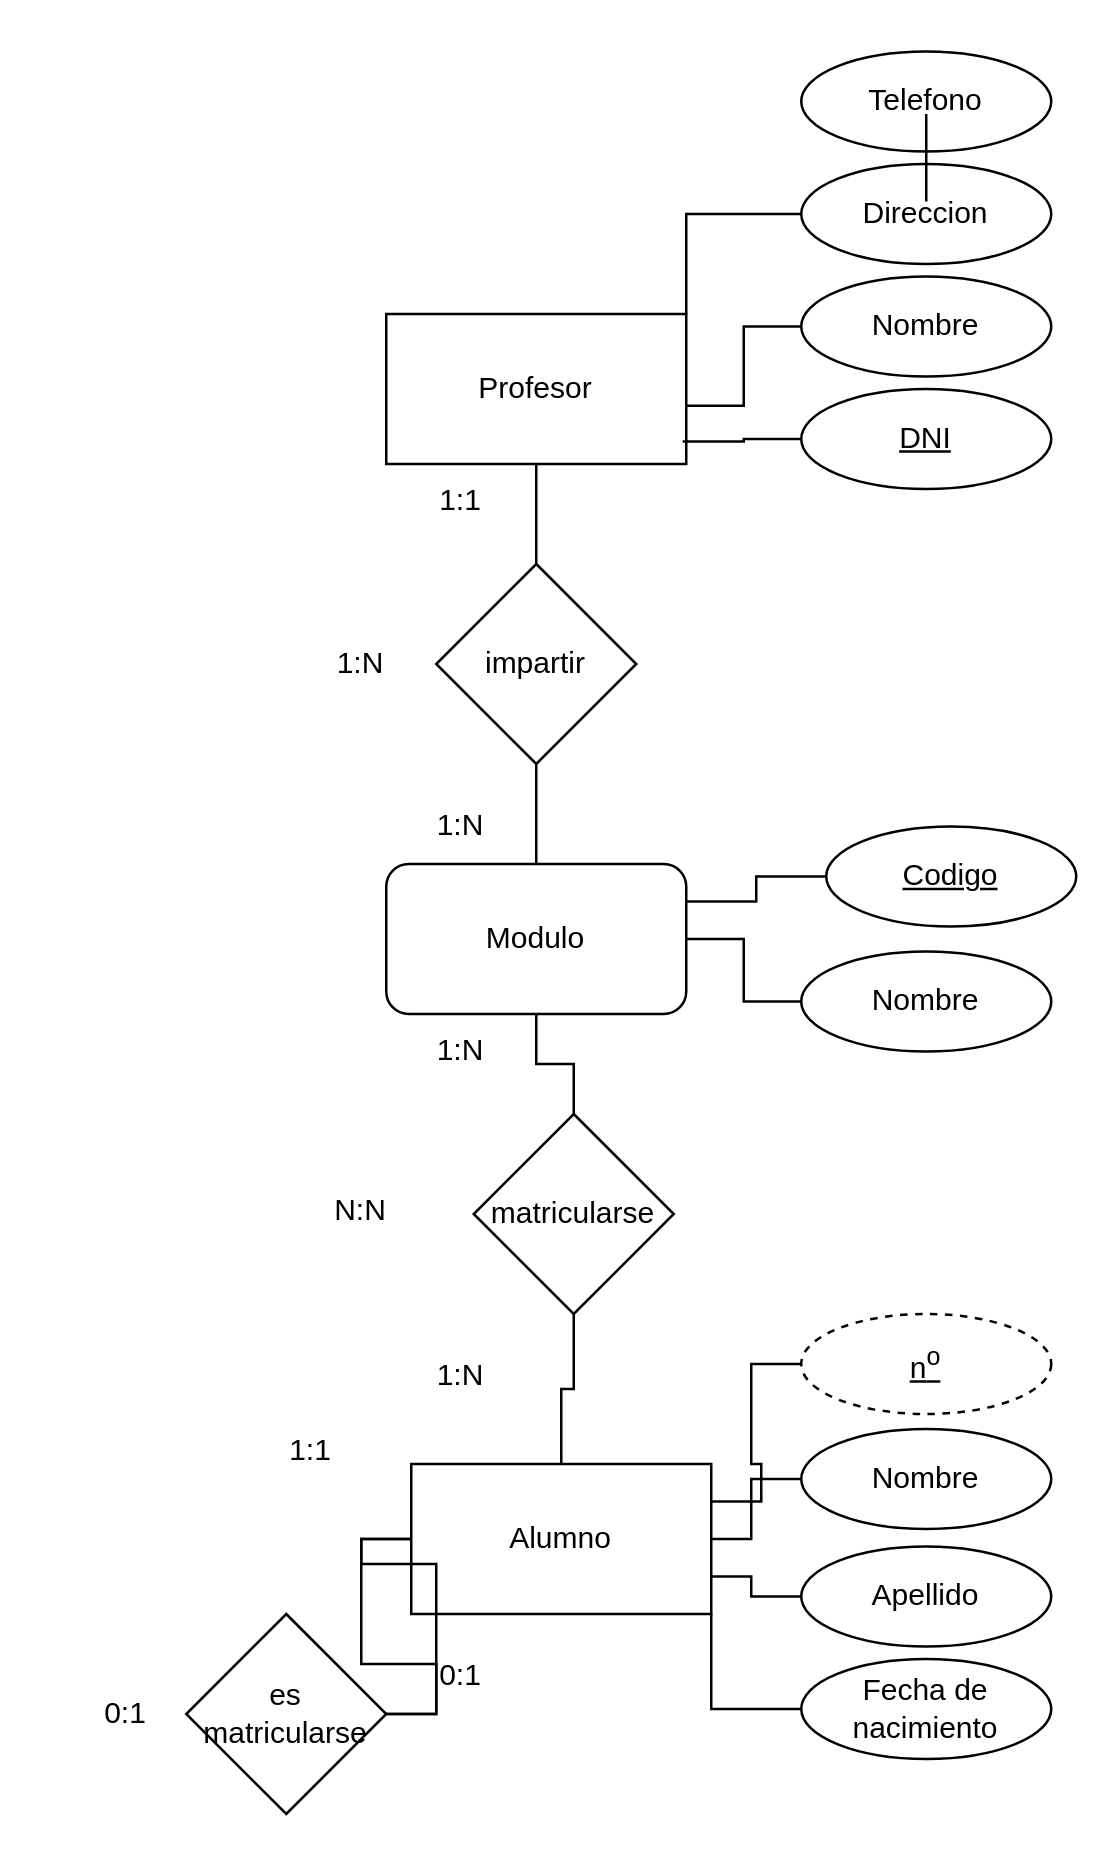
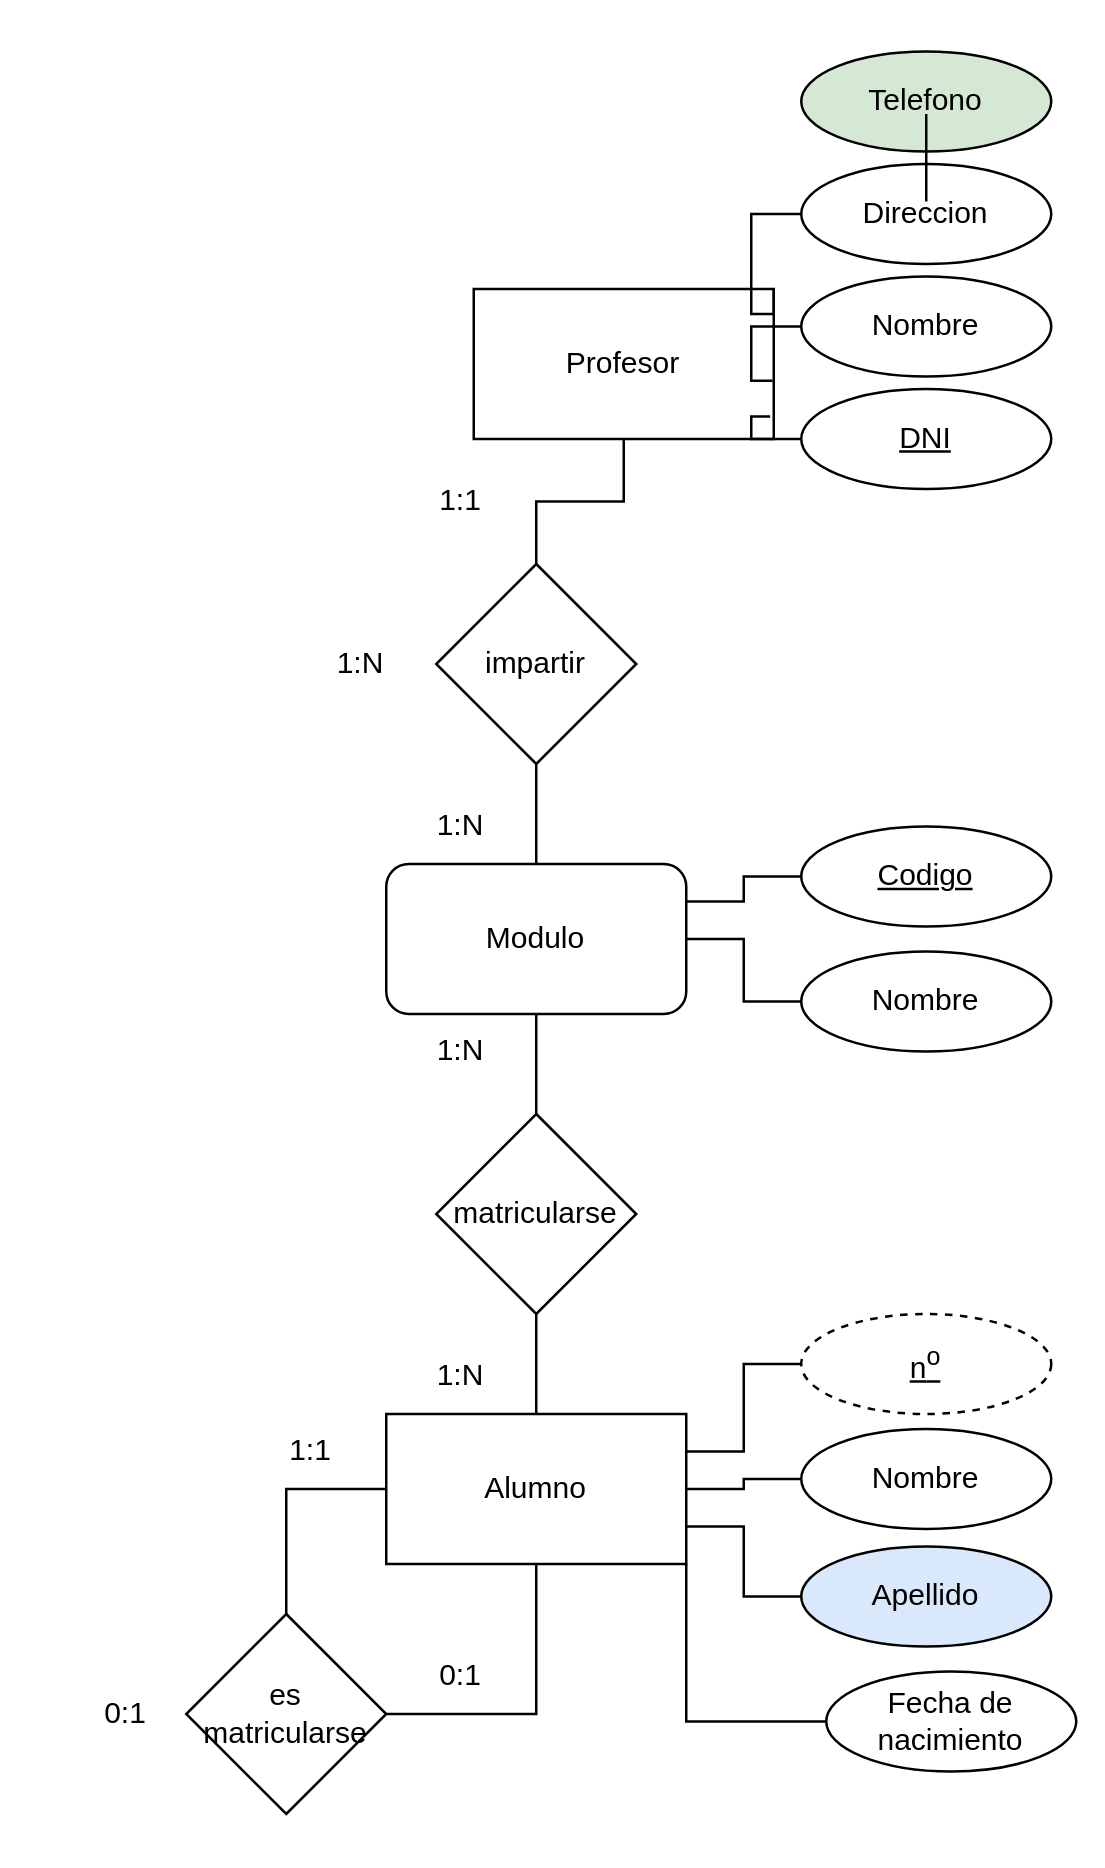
node "Telefono": fillcolor #ffffff -> #d5e8d4
node "Profesor": moved (536, 389) -> (624, 364)
node "Codigo": moved (951, 876) -> (926, 876)
node "N:N": removed
node "matricularse": moved (574, 1214) -> (536, 1214)
node "Alumno": moved (561, 1539) -> (536, 1489)
node "Apellido": fillcolor #ffffff -> #dae8fc
node "Fecha de nacimiento": moved (926, 1709) -> (951, 1721)
